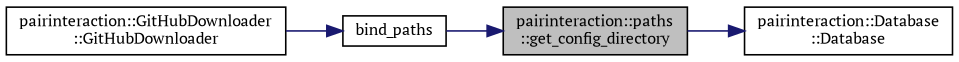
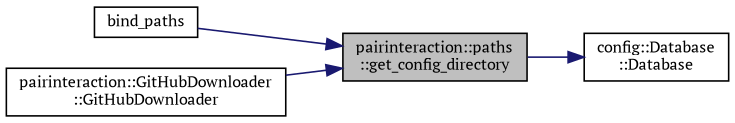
edge "pairinteraction::GitHubDownloader ::GitHubDownloader" -> "bind_paths": now "pairinteraction::GitHubDownloader ::GitHubDownloader" -> "pairinteraction::paths ::get_config_directory"
node "pairinteraction::Database ::Database": label "pairinteraction::Database ::Database" -> "config::Database ::Database"
